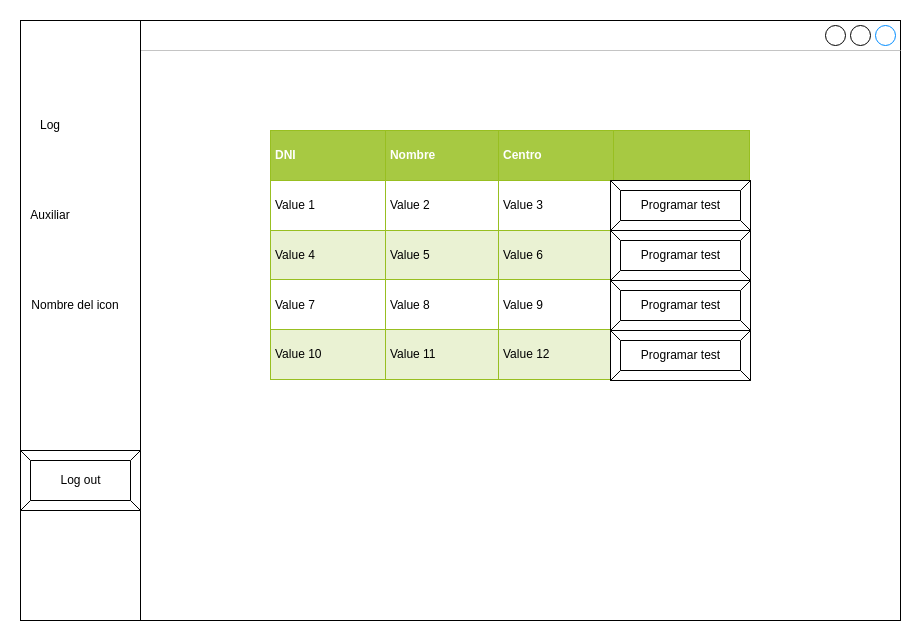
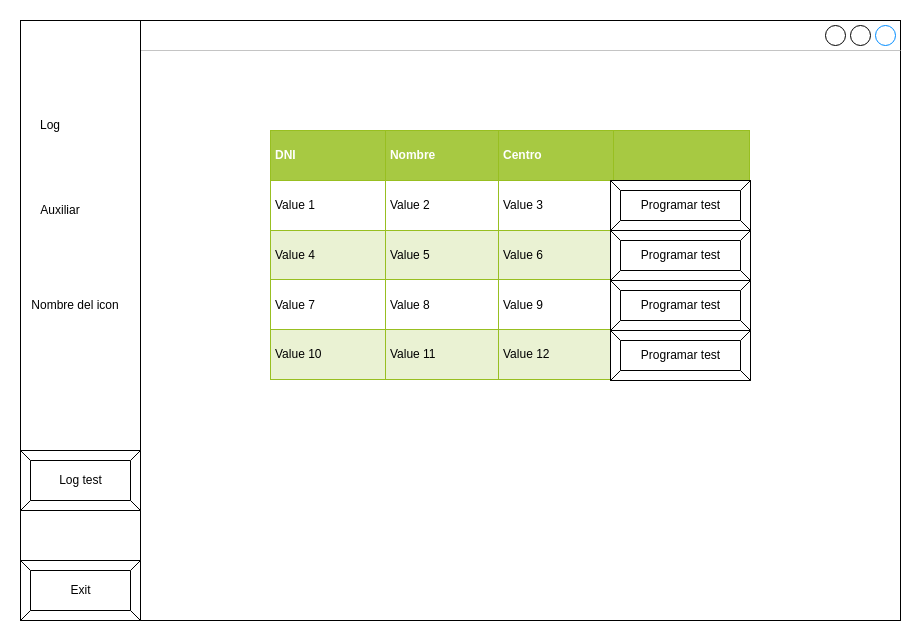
node "Auxiliar": moved (51, 216) -> (61, 211)
node "Log out": label "Log out" -> "Log test"
node "Exit": added
